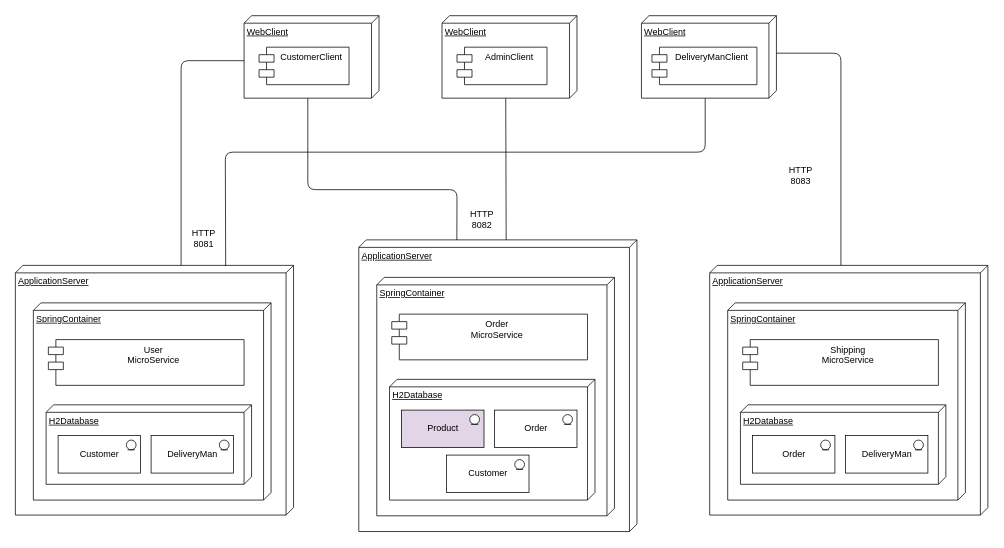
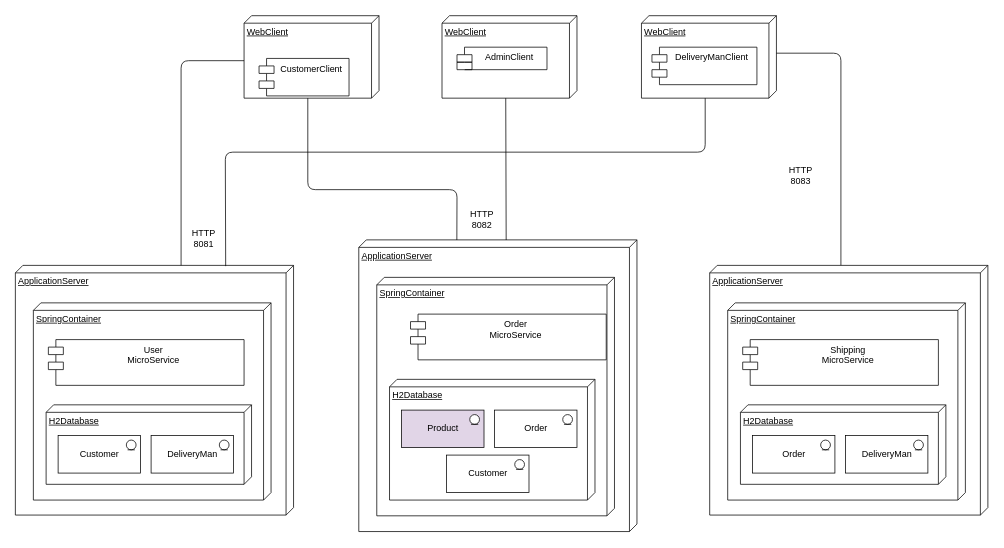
node "CustomerClient": moved (304, 66) -> (304, 77)
node "AdminClient": size 90x38 -> 90x23
node "Order MicroService": moved (490, 337) -> (509, 337)
